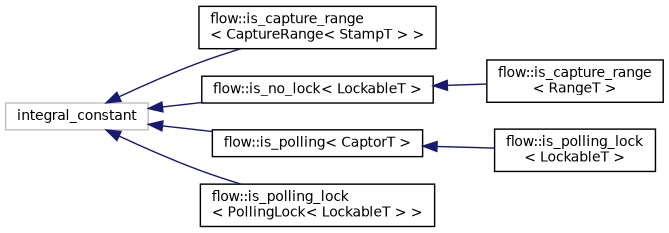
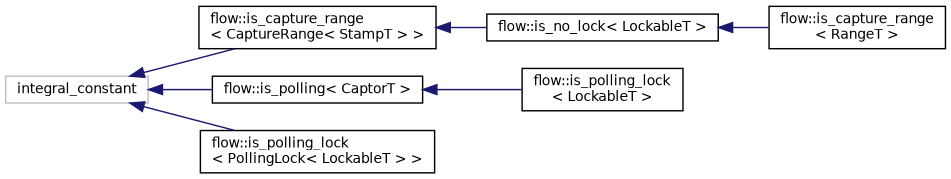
edge "flow::is_no_lock< LockableT >" -> "integral_constant": now "flow::is_no_lock< LockableT >" -> "flow::is_capture_range < CaptureRange< StampT > >"
